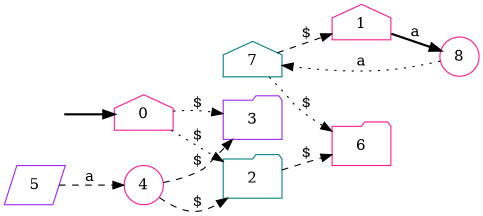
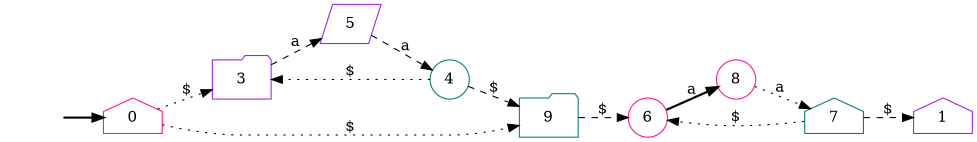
node "1": color deeppink -> purple
edge "1" -> "8": now "6" -> "8"
edge "3" -> "5": added, label "a"
node "6": shape folder -> circle
edge "4" -> "3": style dashed -> dotted
node "2": label "2" -> "9"
node "4": color deeppink -> teal
